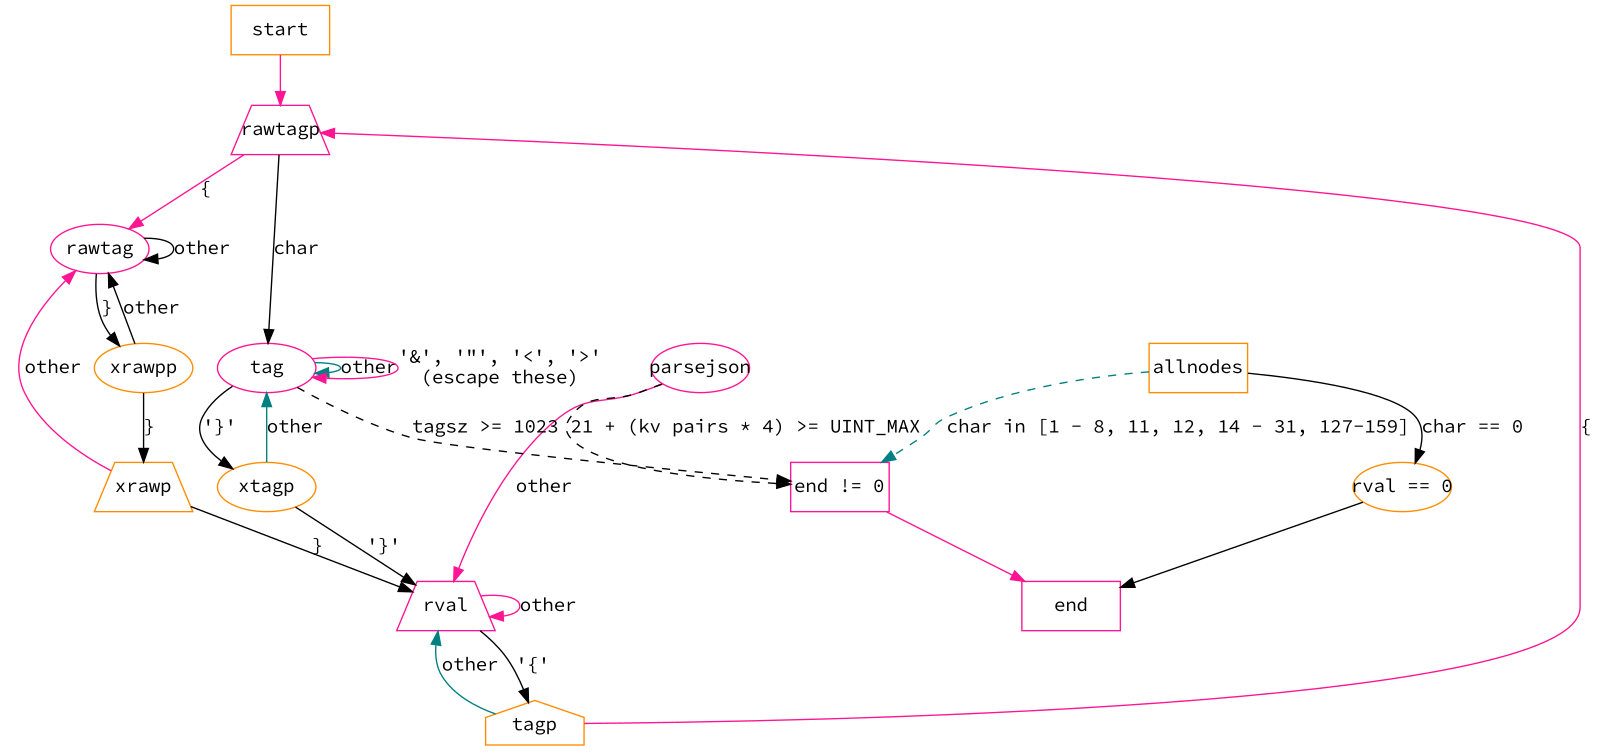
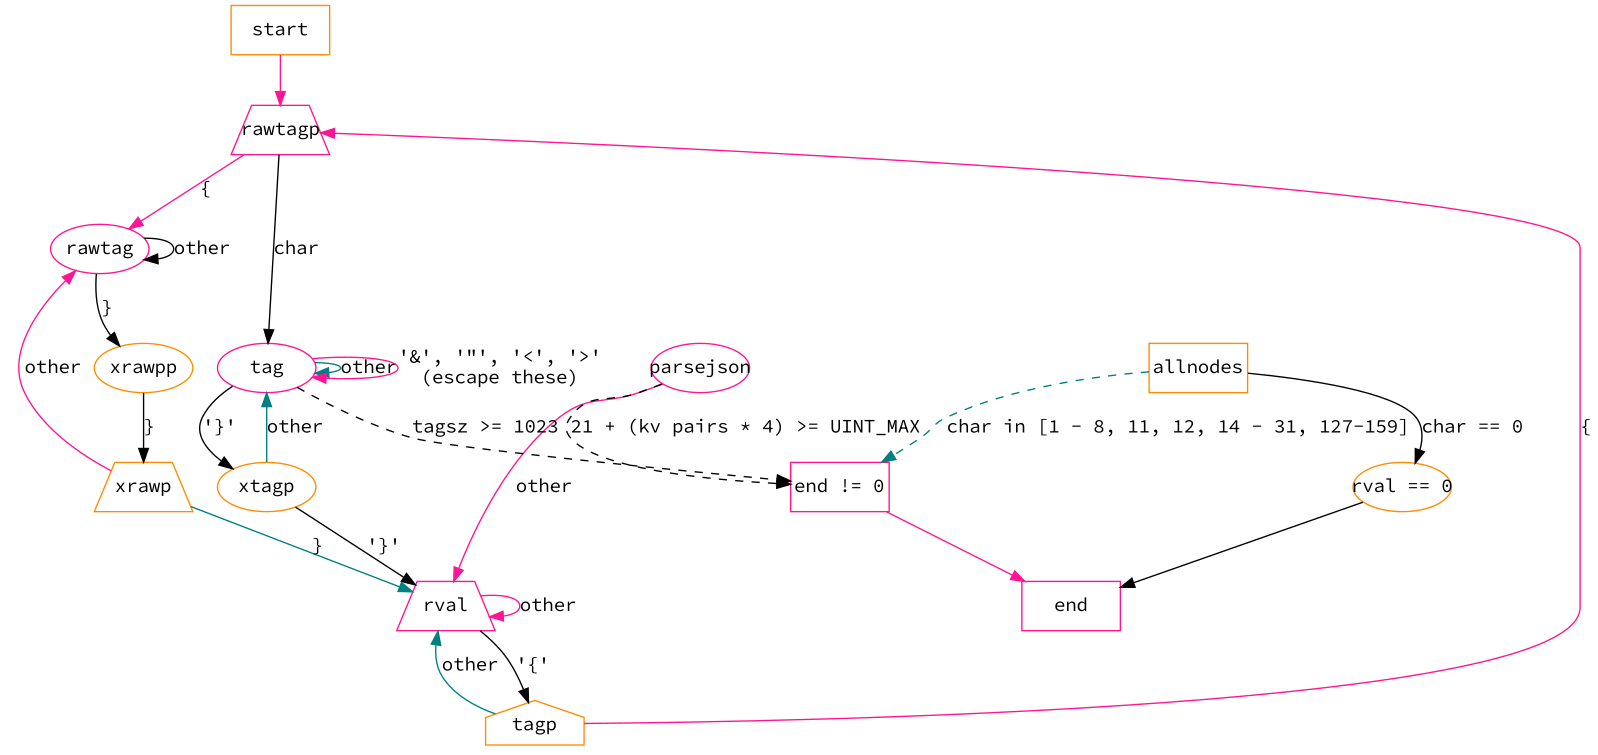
edge "xrawpp" -> "rawtag": removed, label "other"
edge "xrawp" -> "rval": color black -> teal
